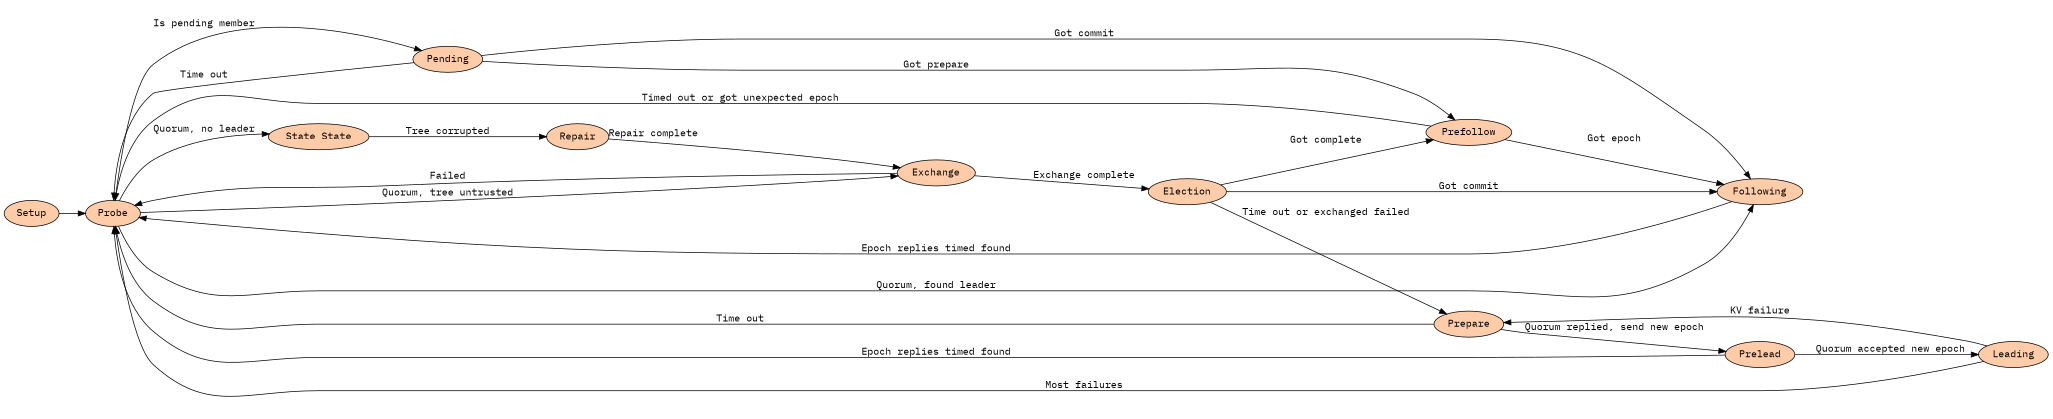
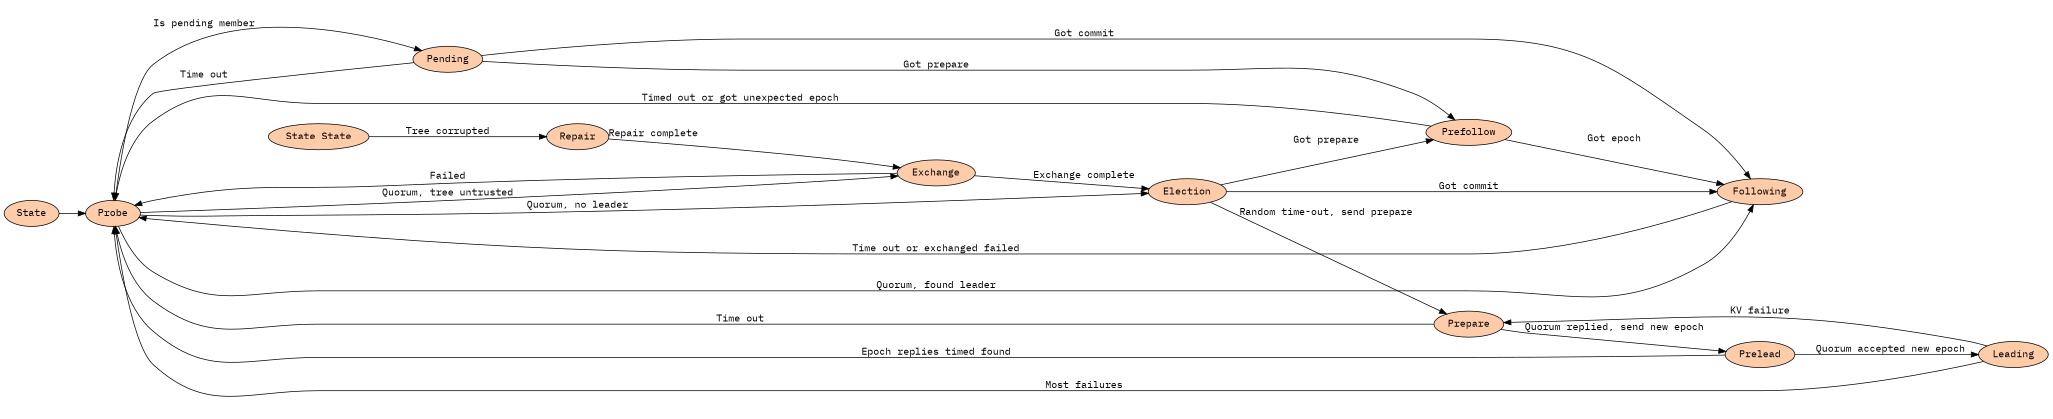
edge "Election" -> "Prefollow": label "Got complete" -> "Got prepare"
edge "Probe" -> "State State": now "Probe" -> "Election"
edge "Election" -> "Prepare": label "Time out or exchanged failed" -> "Random time-out, send prepare"
node "Setup": label "Setup" -> "State"
edge "Following" -> "Probe": label "Epoch replies timed found" -> "Time out or exchanged failed"
